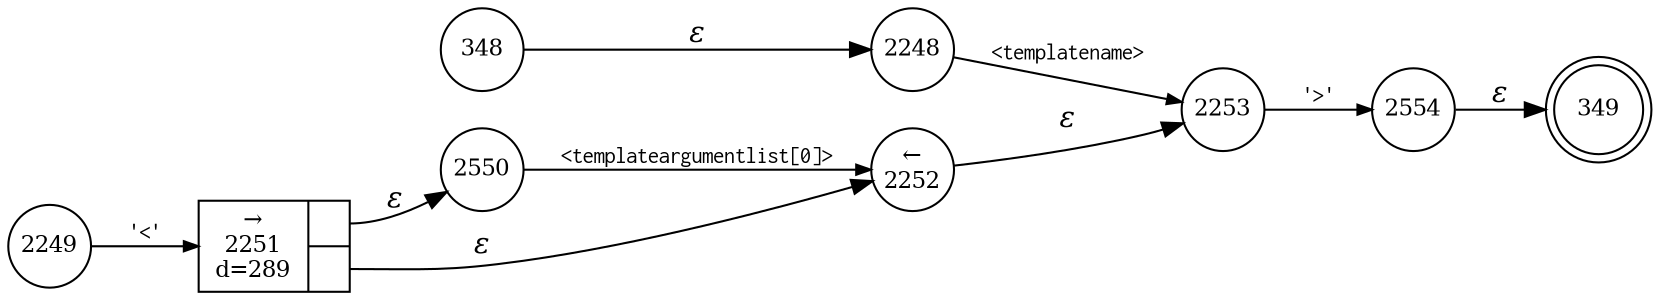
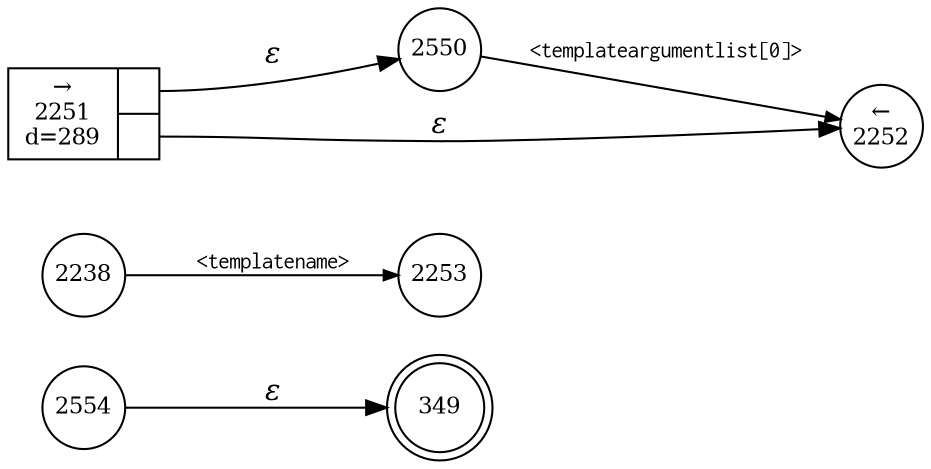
node "348": removed
node "2248": label "2248" -> "2238"
edge "2253" -> "2554": removed, label "'>'"
edge "← 2252" -> "2253": removed, label "ε"
node "2249": removed
